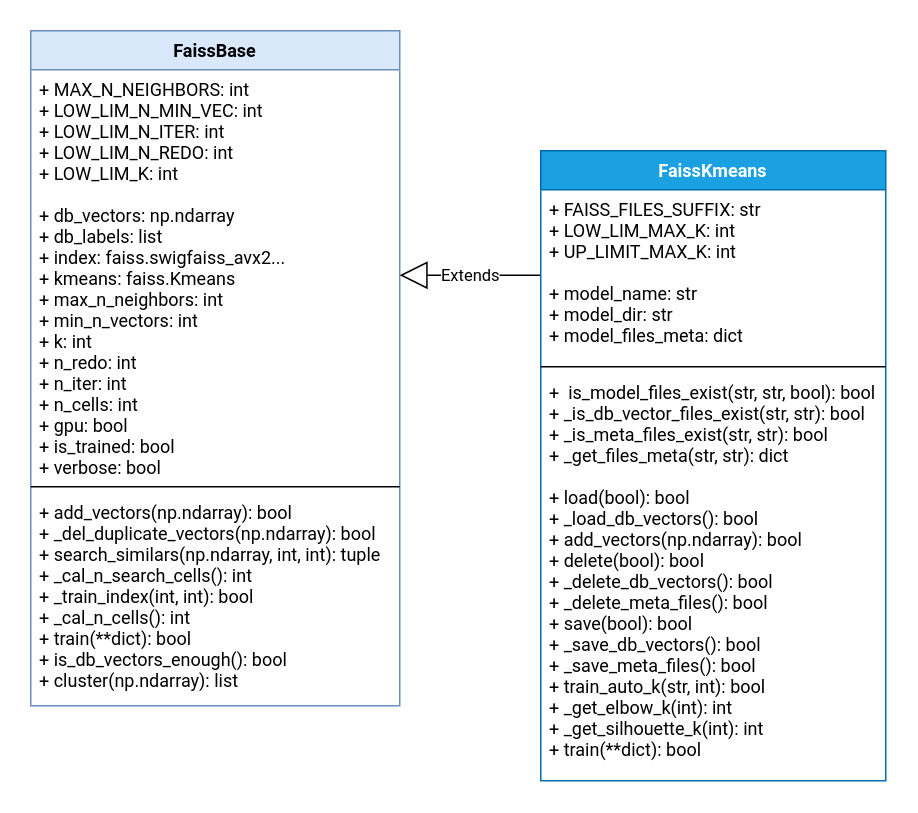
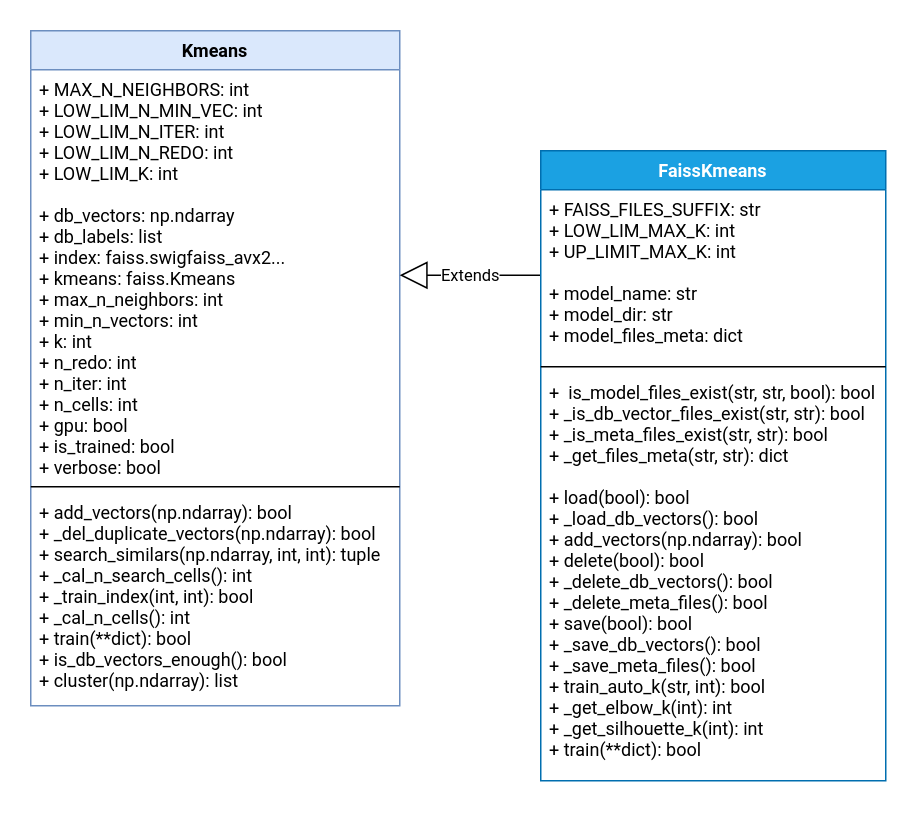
node "FaissBase": label "FaissBase" -> "Kmeans"
